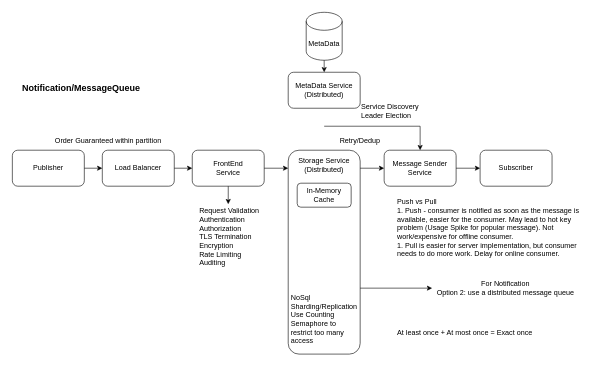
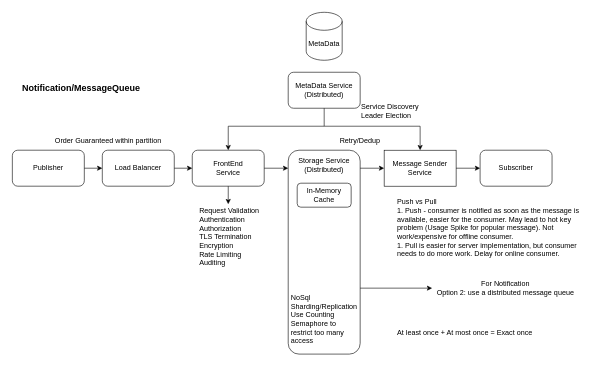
edge "MetaData" -> "MetaData Service (Distributed)": removed
edge "MetaData Service (Distributed)" -> "FrontEnd Service": added
node "Message Sender Service": shape rounded rectangle -> rectangle
